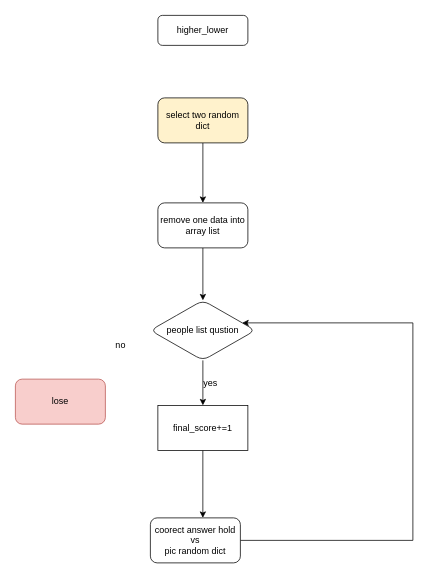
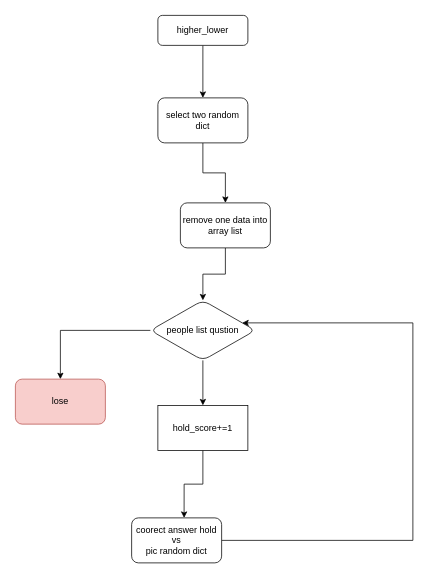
edge "higher_lower" -> "select two random dict": added
node "select two random dict": fillcolor #fff2cc -> #ffffff
node "remove one data into array list": moved (203, 225) -> (225, 225)
edge "people list qustion" -> "lose": added
node "no": removed
node "yes": removed
node "final_score+=1": label "final_score+=1" -> "hold_score+=1"
node "coorect answer hold vs pic random dict": moved (195, 540) -> (177, 540)
